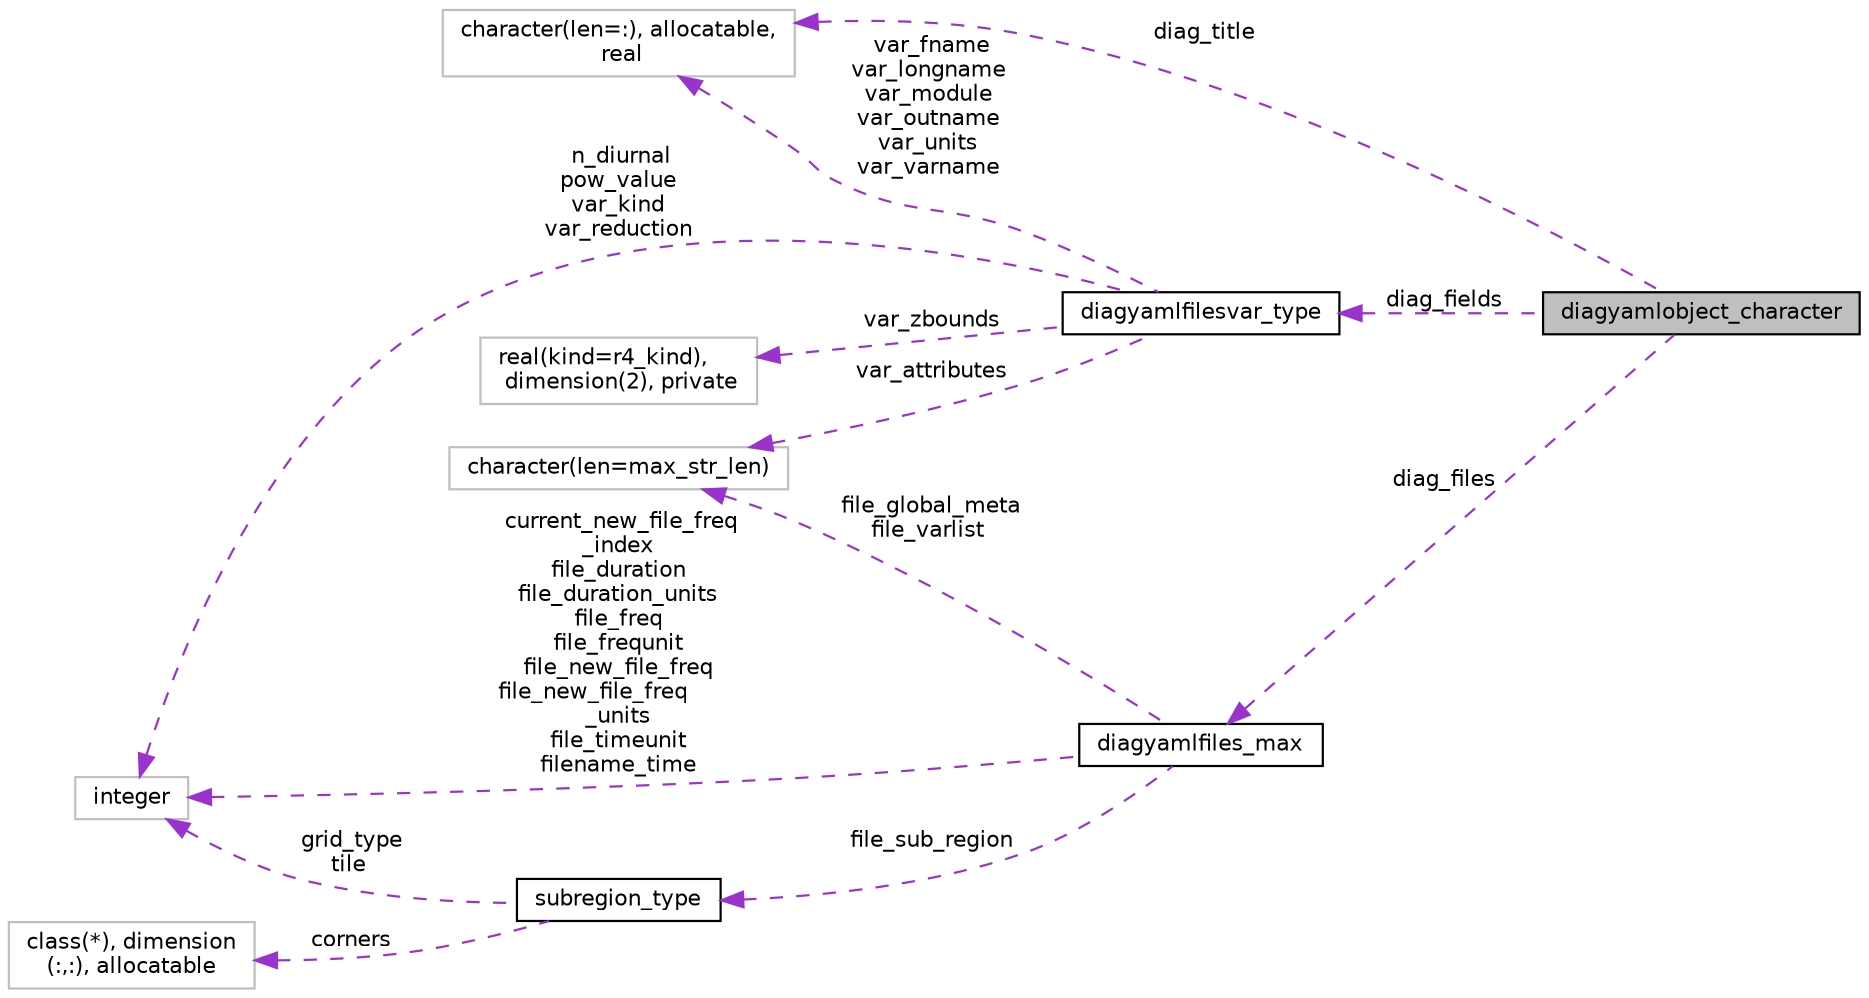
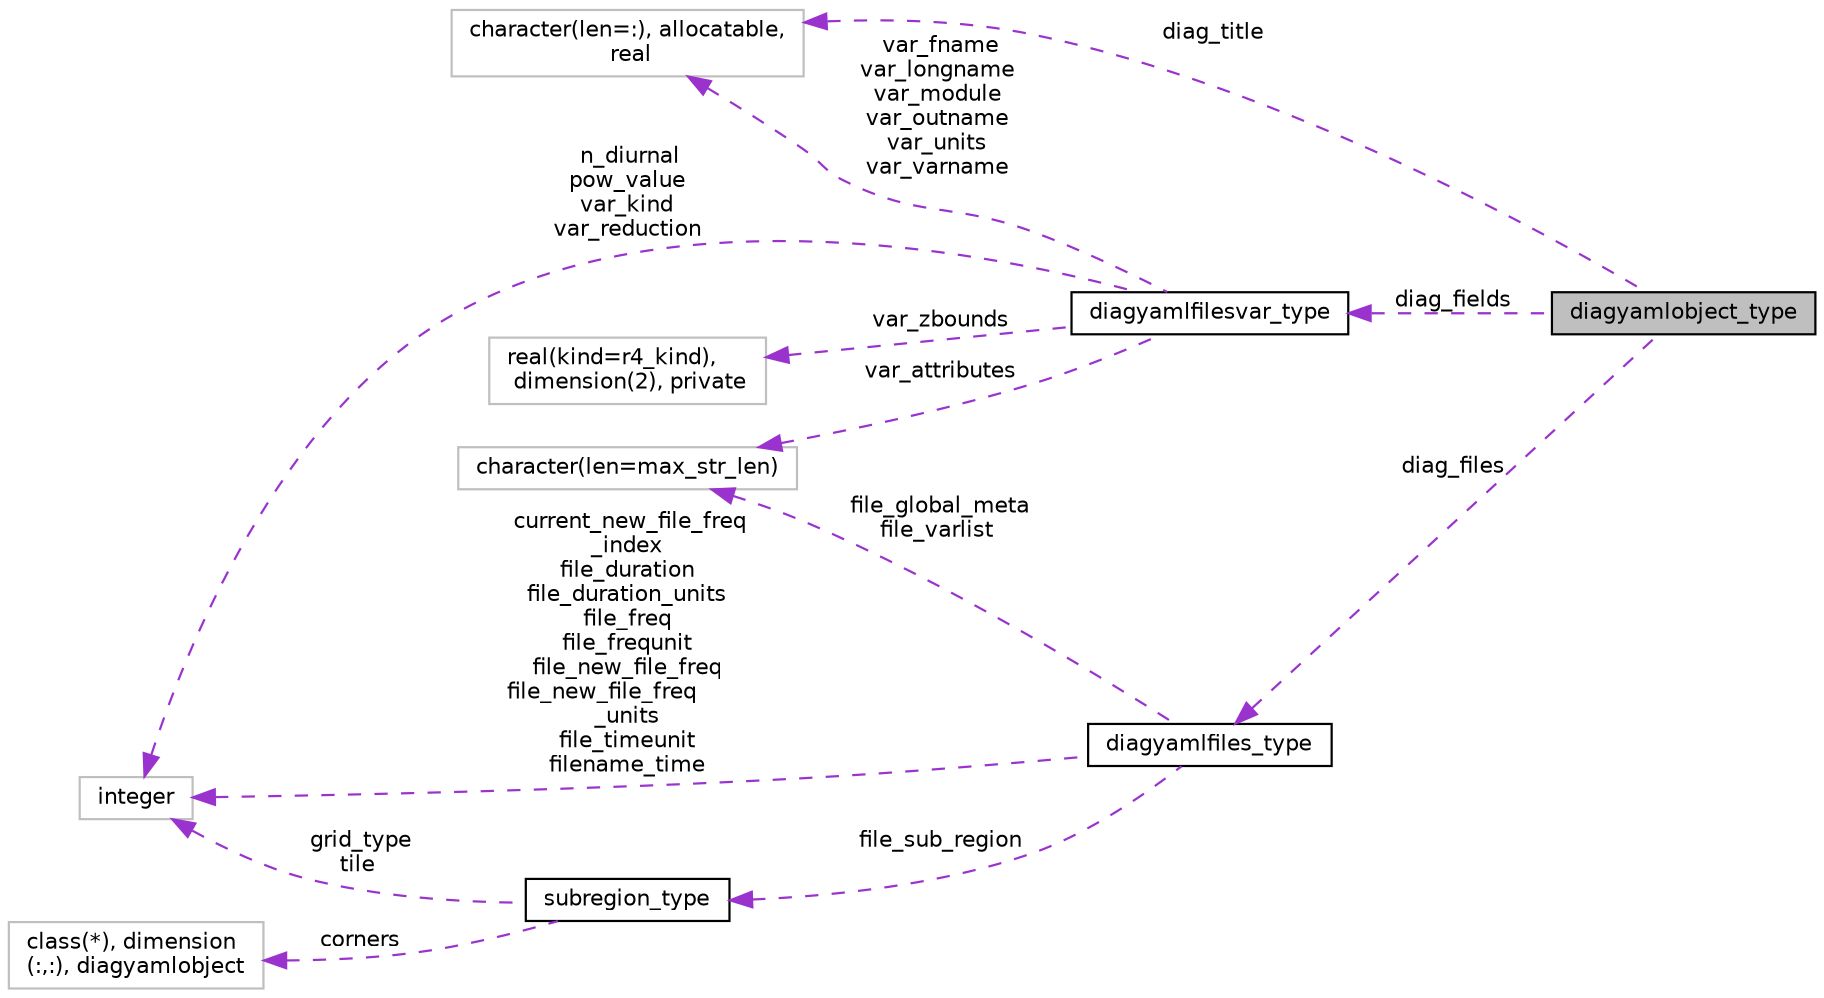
node "diagyamlobject_character": label "diagyamlobject_character" -> "diagyamlobject_type"
node "diagyamlfiles_max": label "diagyamlfiles_max" -> "diagyamlfiles_type"
node "class(*), dimension (:,:), allocatable": label "class(*), dimension (:,:), allocatable" -> "class(*), dimension (:,:), diagyamlobject"
